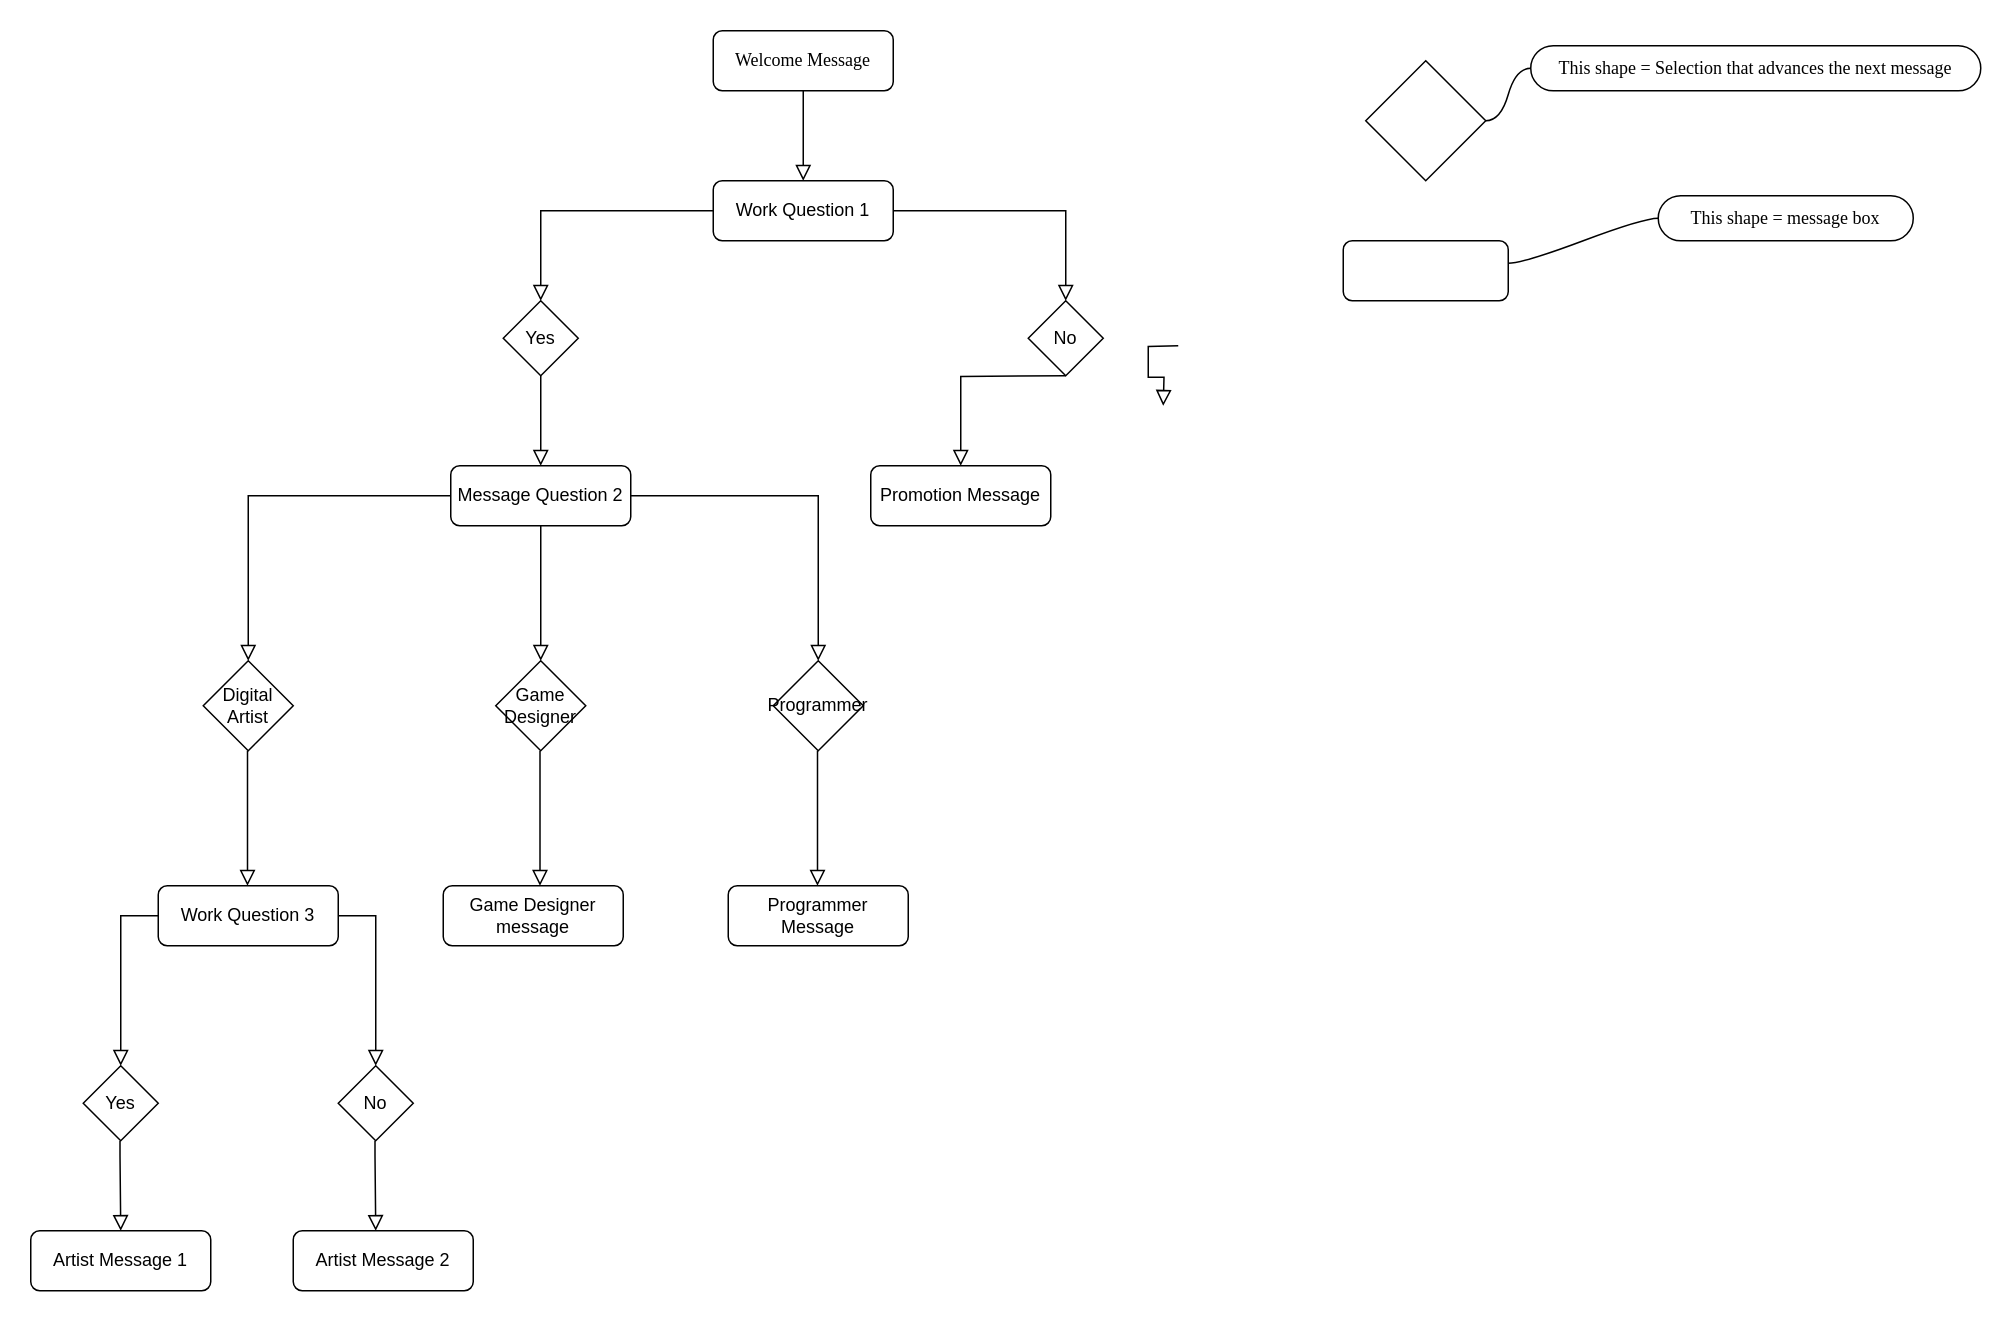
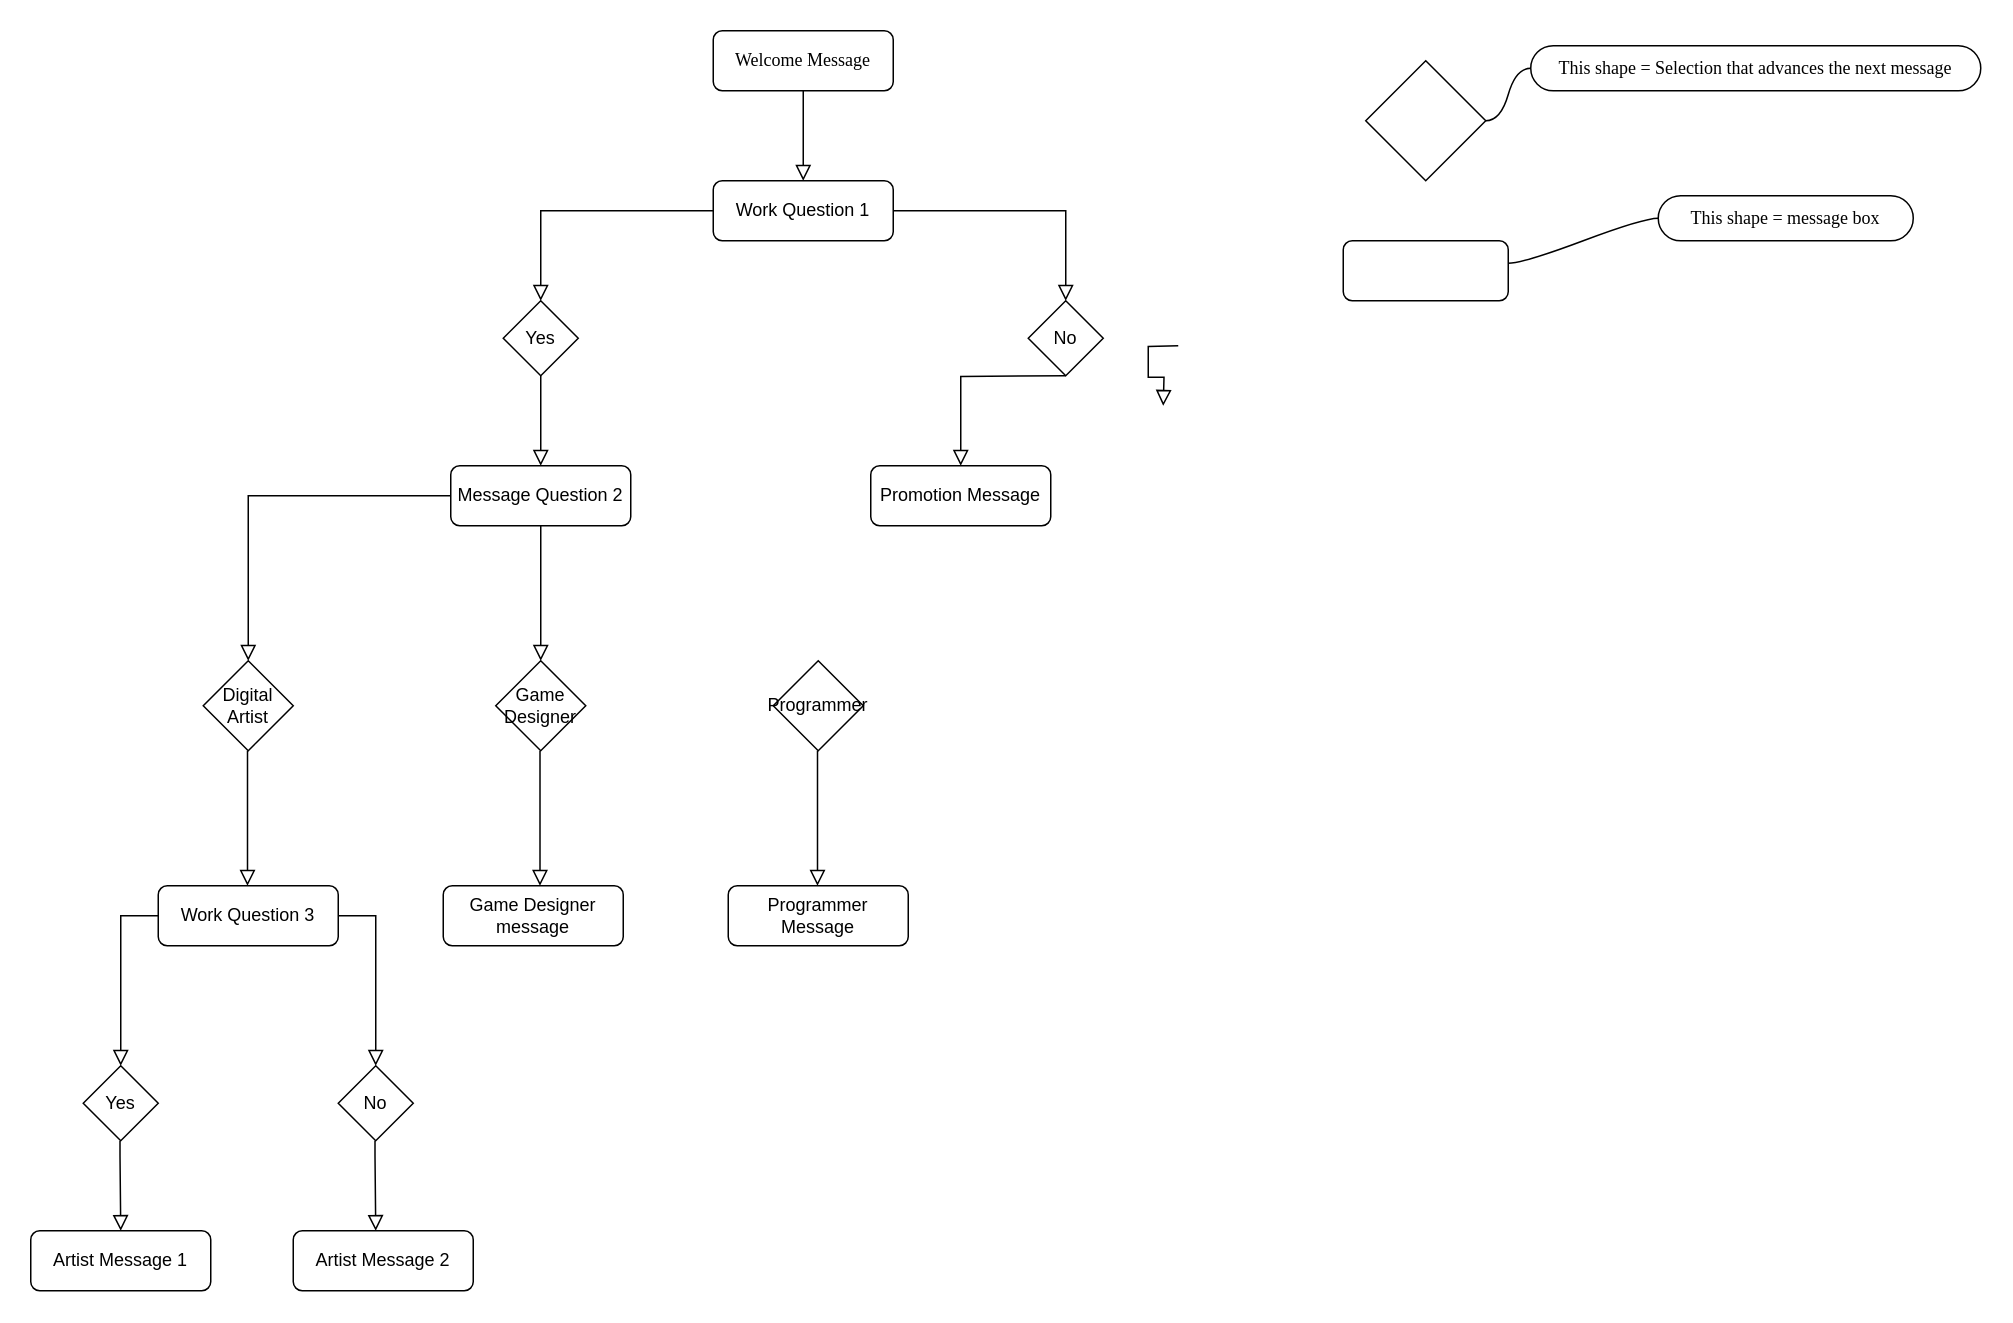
edge "Message Question 2" -> "Programmer": removed
